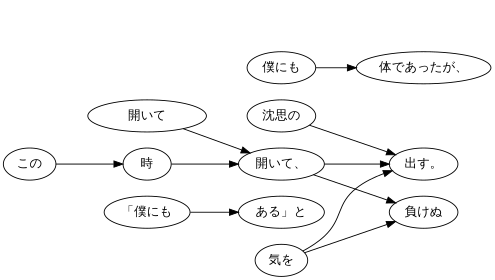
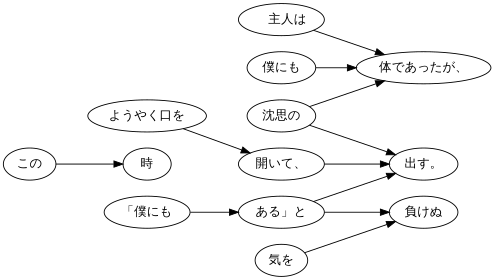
node "主人は": added
edge "沈思の" -> "体であったが、": added
node "開いて": label "開いて" -> "ようやく口を"
edge "時" -> "開いて、": removed
edge "開いて、" -> "負けぬ": now "ある」と" -> "負けぬ"
edge "気を" -> "出す。": now "ある」と" -> "出す。"
